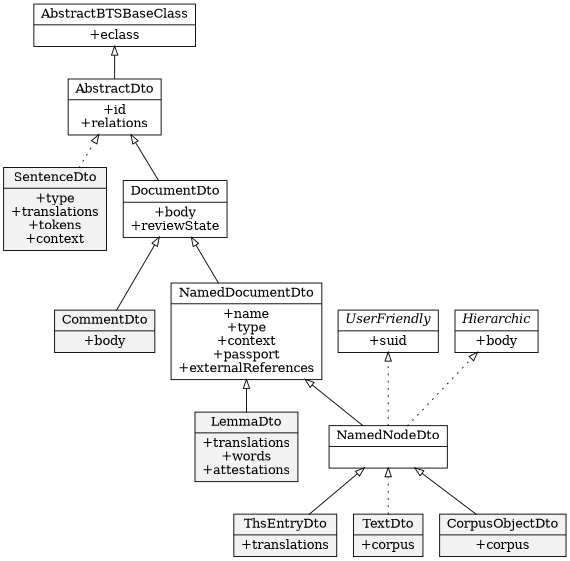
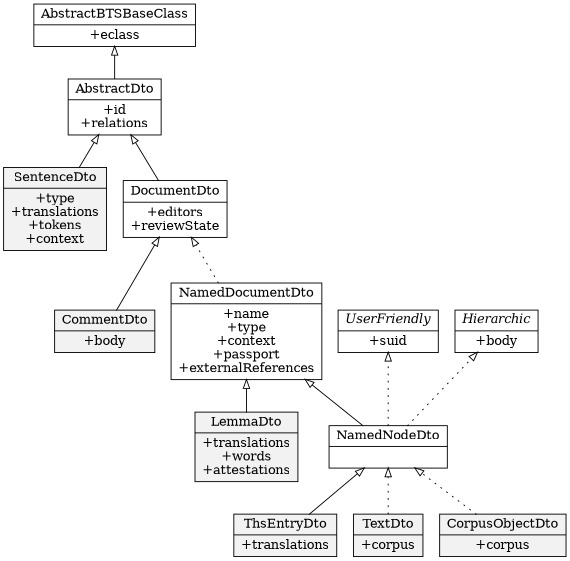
edge "SentenceDto" -> "AbstractDto": style dotted -> solid
node "DocumentDto": text "+body" -> "+editors"
edge "NamedDocumentDto" -> "DocumentDto": style solid -> dotted
edge "CorpusObjectDto" -> "NamedNodeDto": style solid -> dotted
